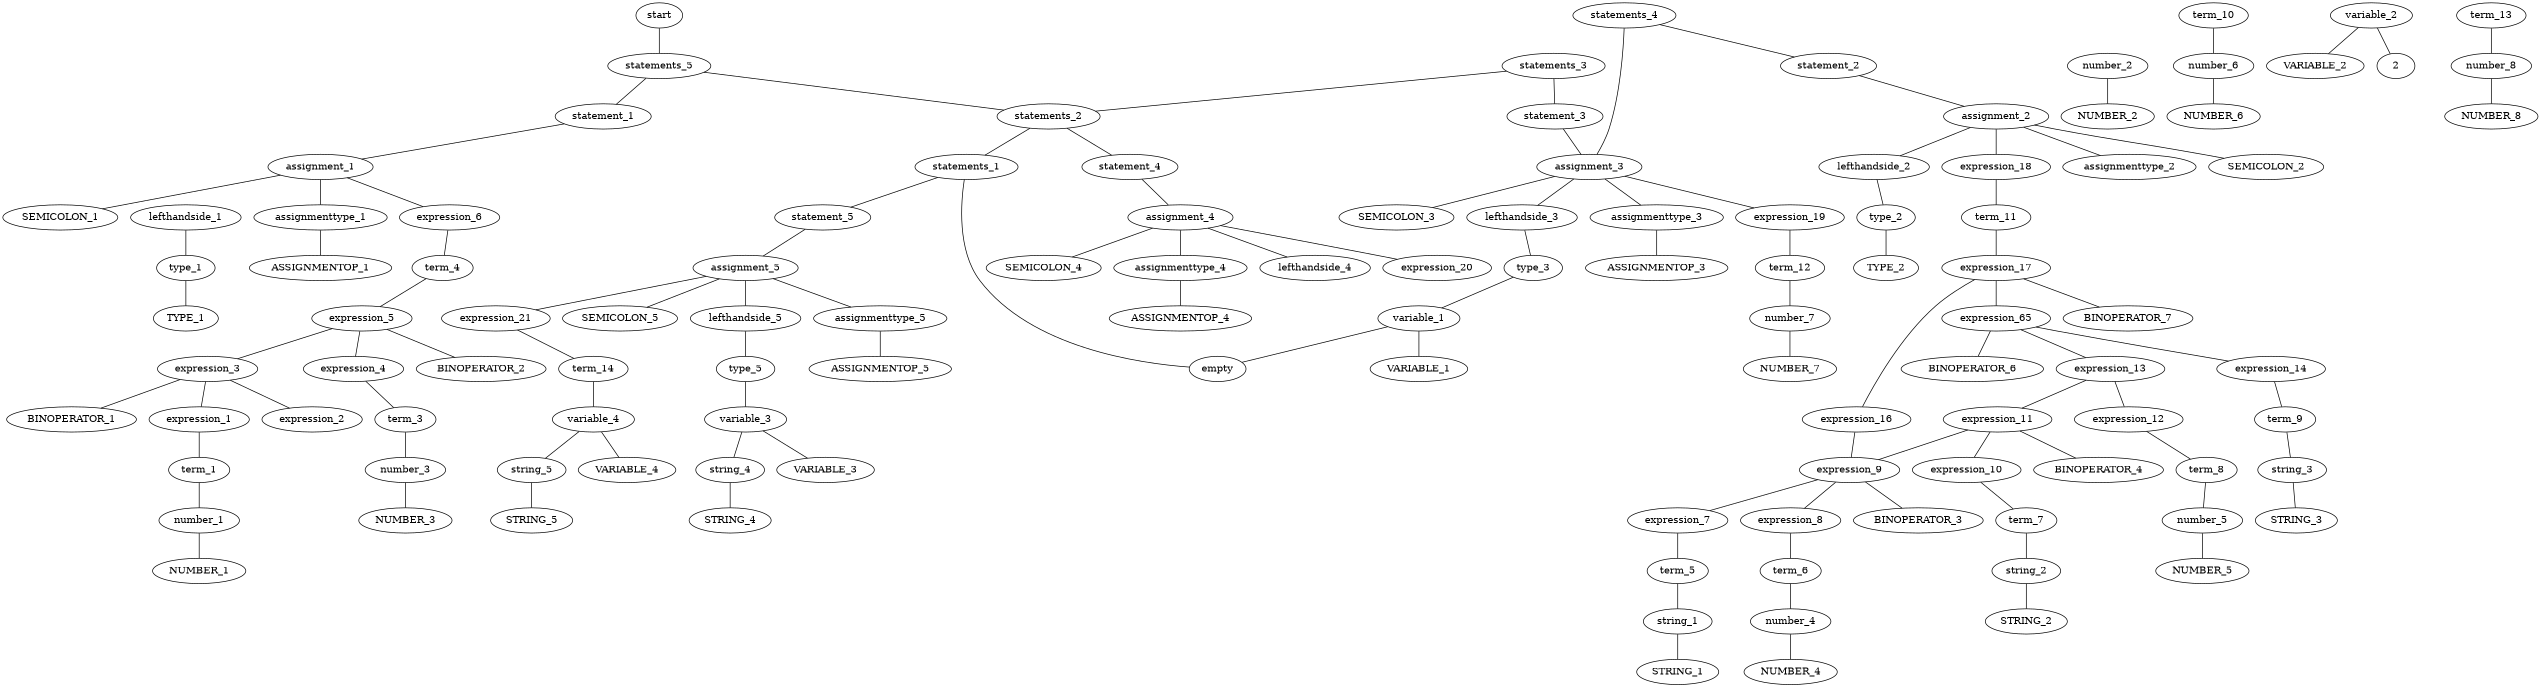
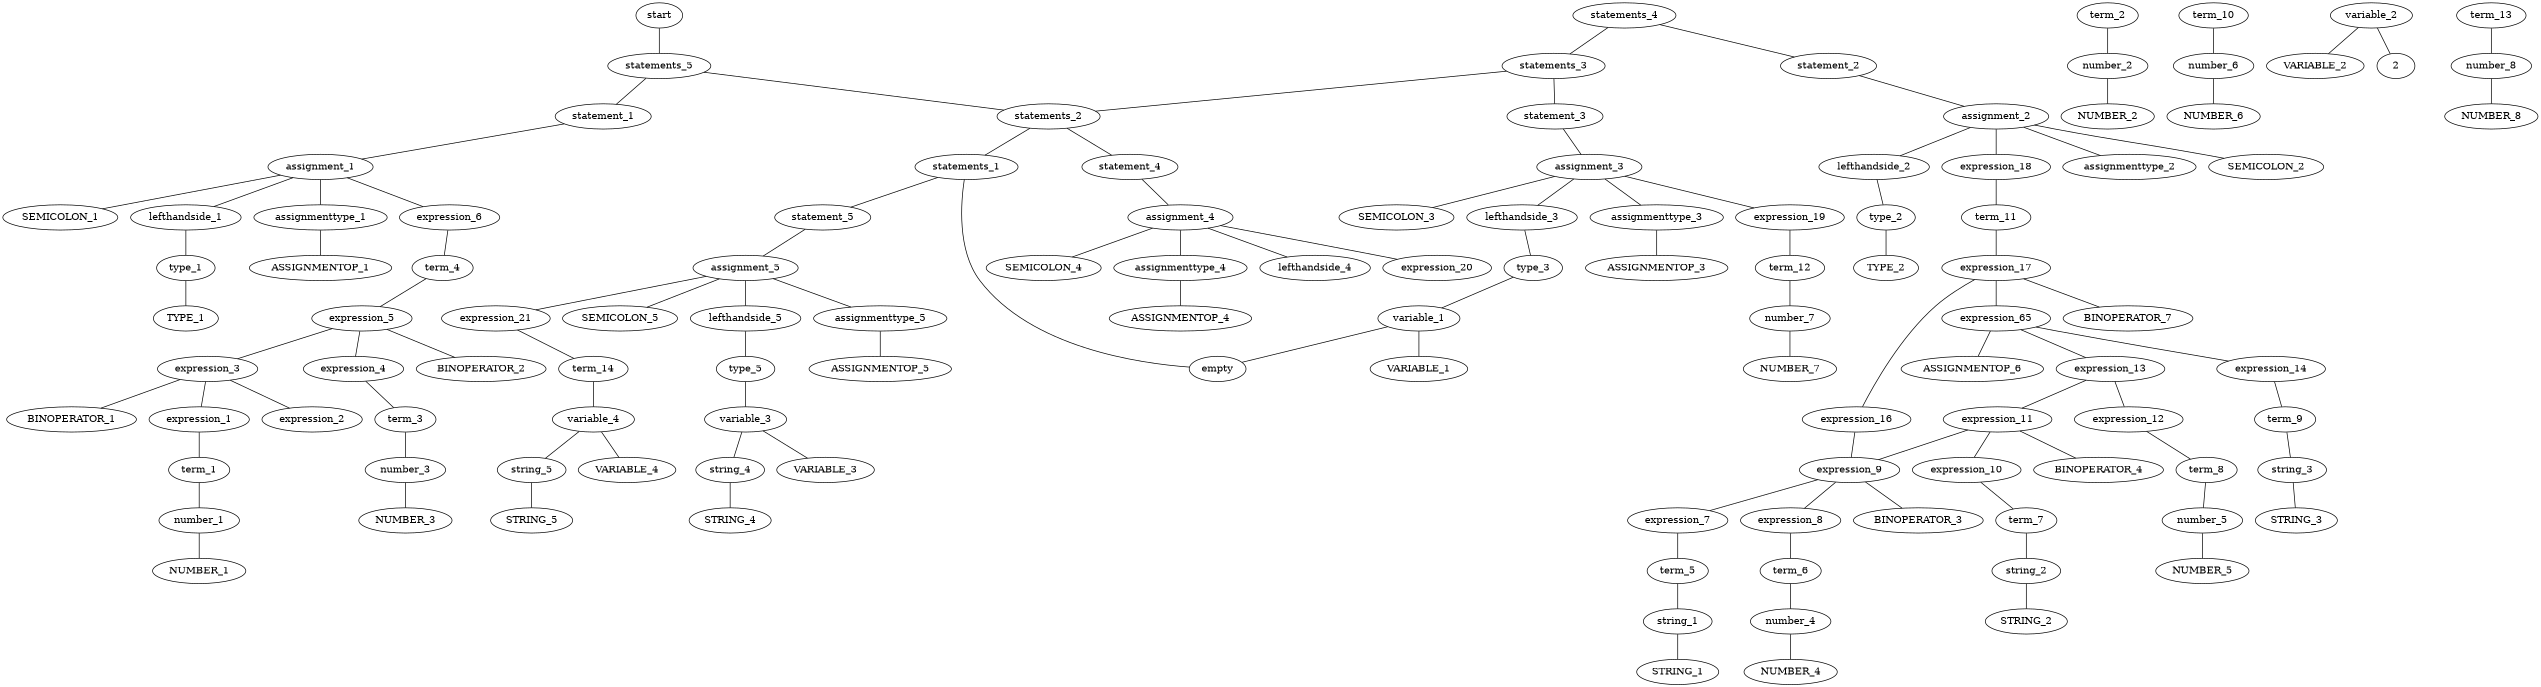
node "term_2": added
edge "statements_4" -- "assignment_3": now "statements_4" -- "statements_3"
edge "assignment_1" -- "lefthandside_1": added
node "BINOPERATOR_6": label "BINOPERATOR_6" -> "ASSIGNMENTOP_6"
